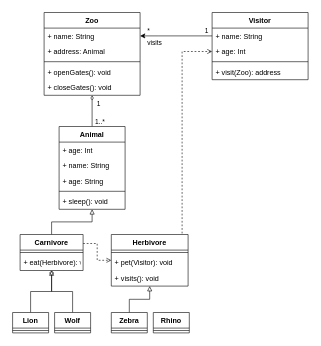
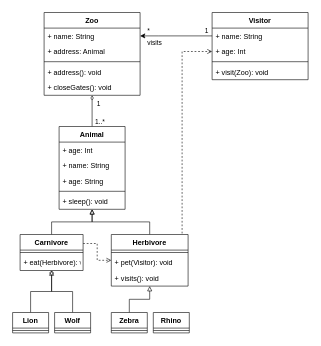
node "+ openGates(): void": label "+ openGates(): void" -> "+ address(): void"
node "+ visit(Zoo): address": label "+ visit(Zoo): address" -> "+ visit(Zoo): void"
edge "Herbivore" -> "Animal": added
